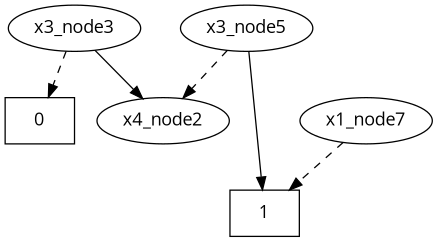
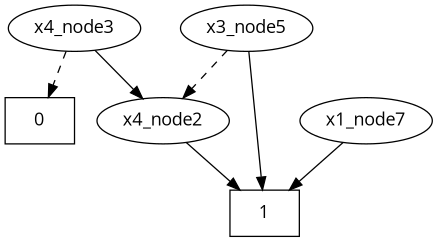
node "x3_node3": label "x3_node3" -> "x4_node3"
edge "x4_node2" -> "1": added
edge "x1_node7" -> "1": style dashed -> solid
